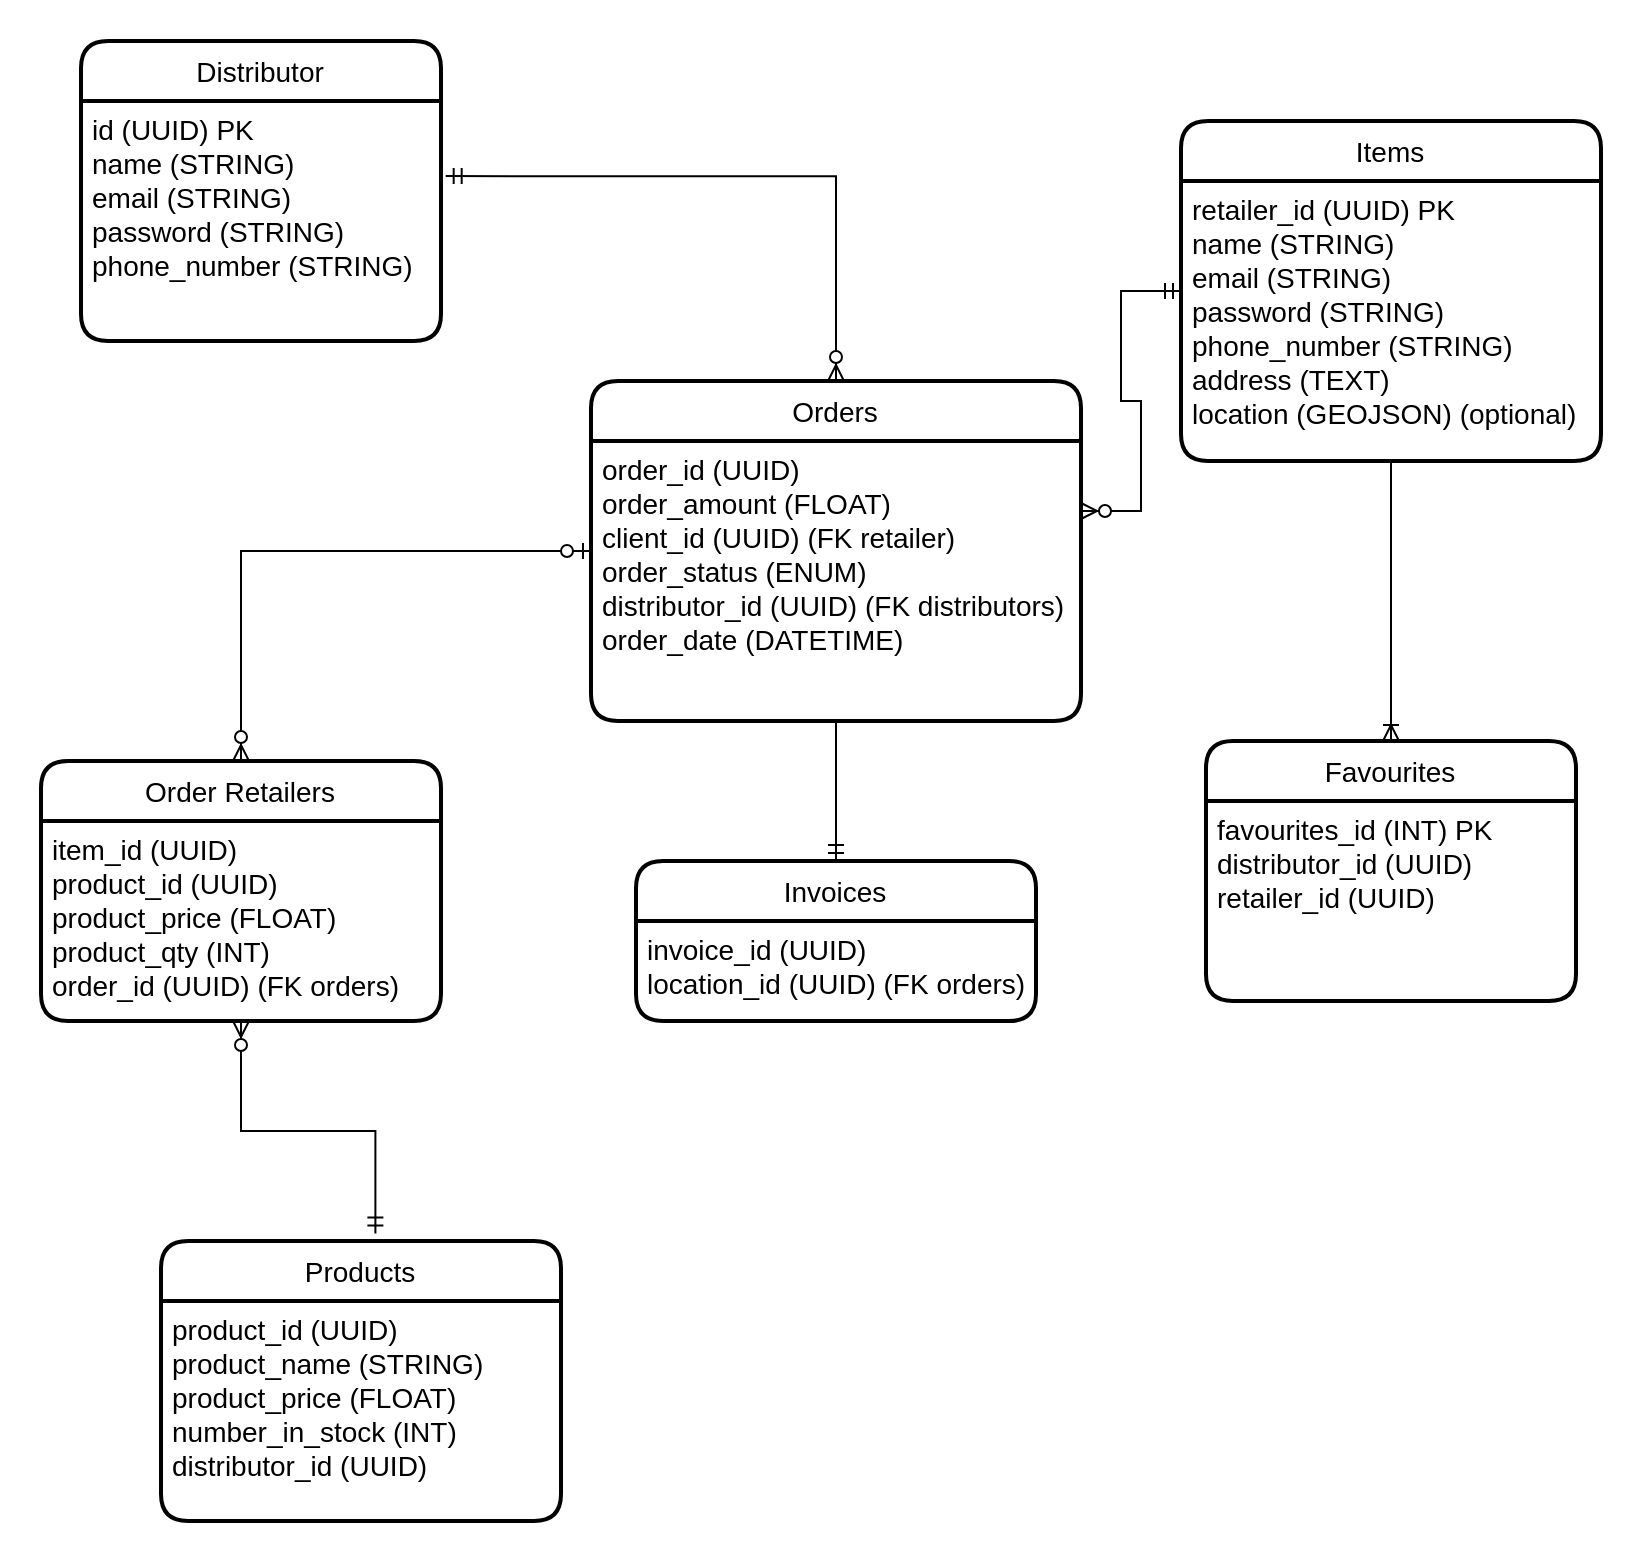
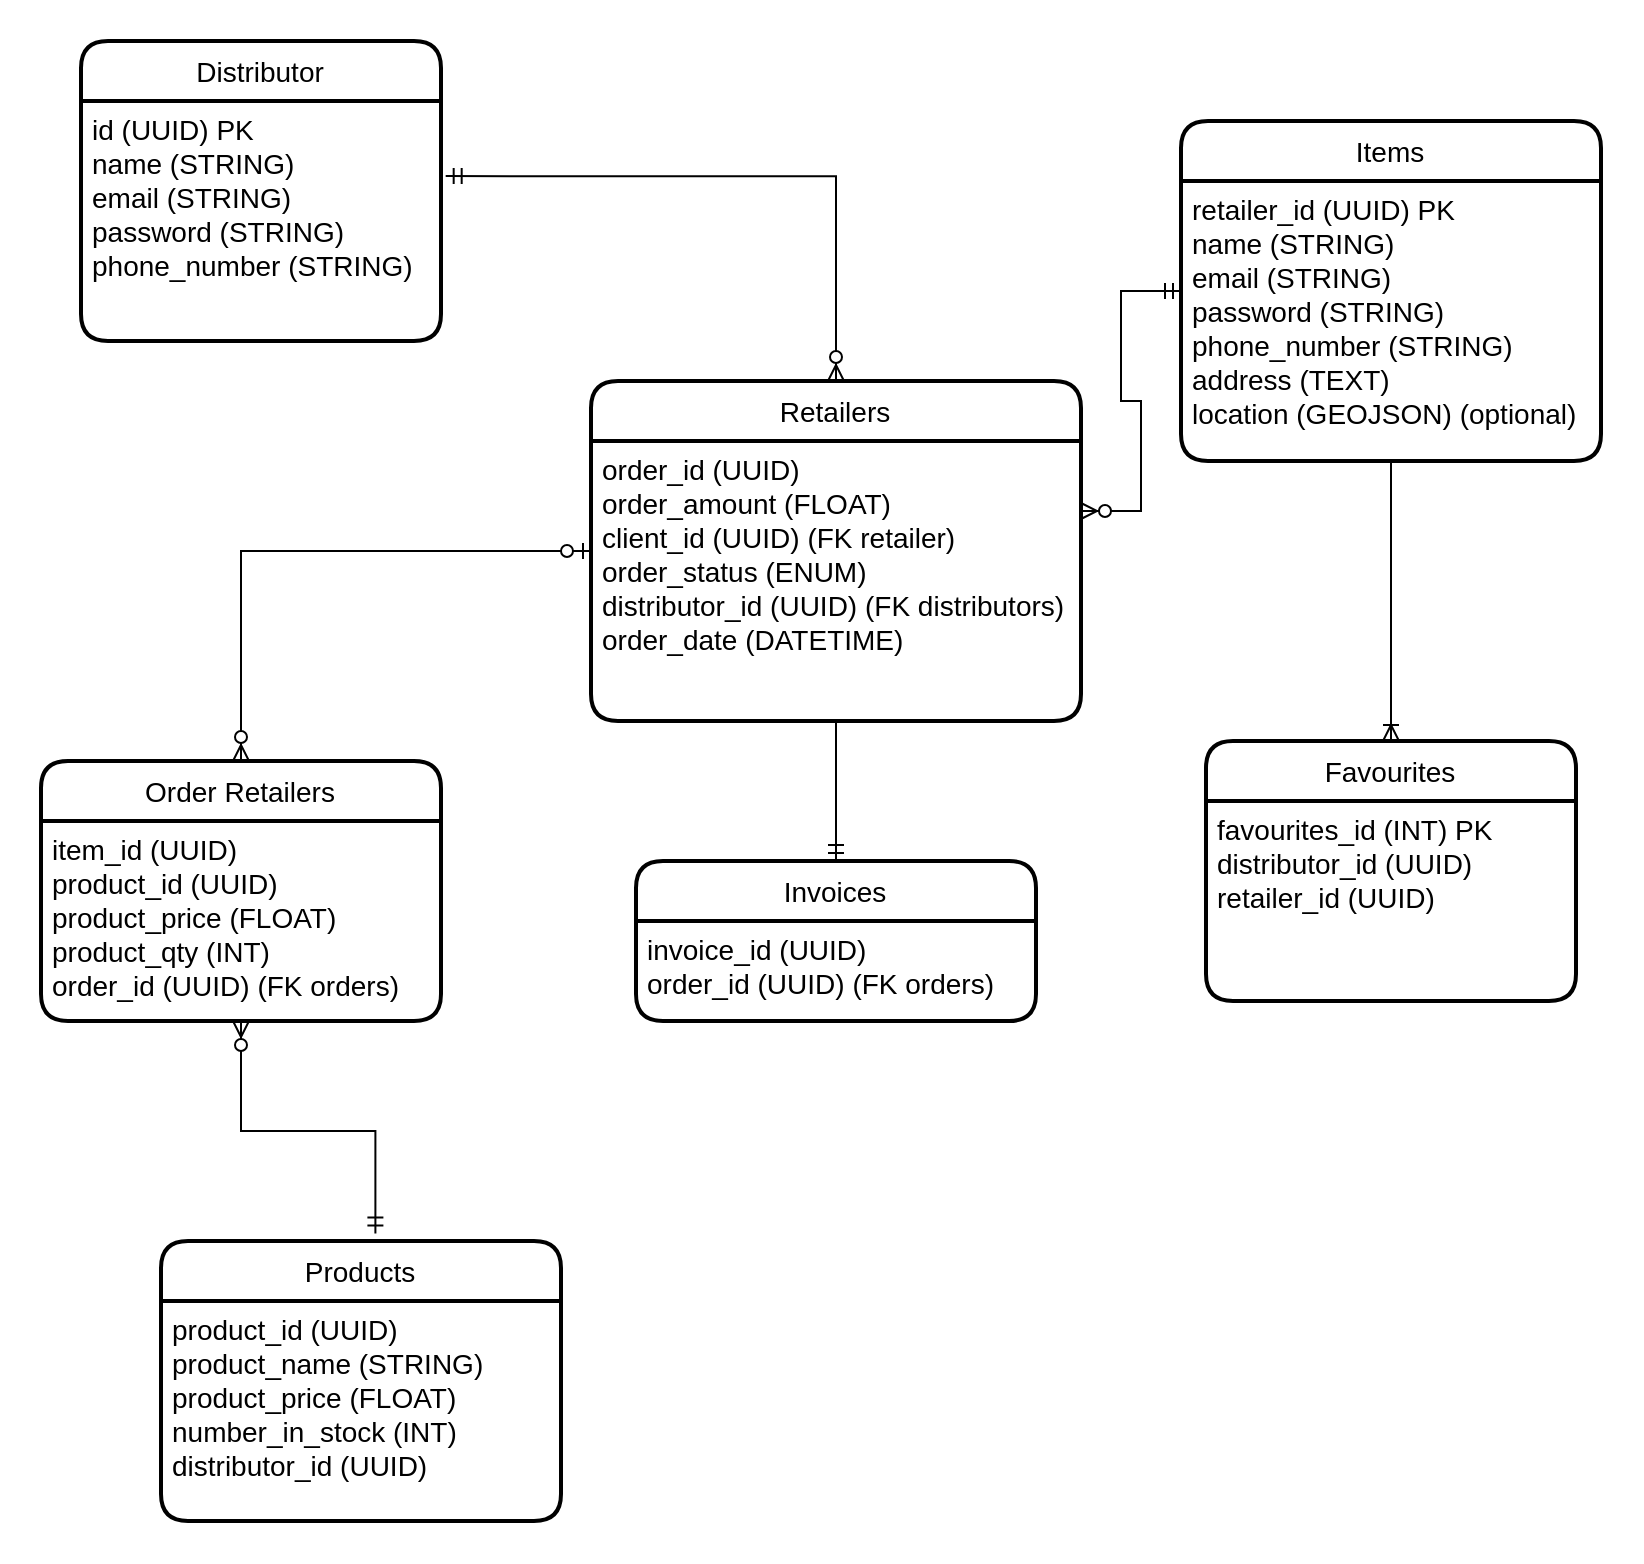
node "Orders": label "Orders" -> "Retailers"
node "invoice_id (UUID) location_id (UUID) (FK orders)": label "invoice_id (UUID) location_id (UUID) (FK orders)" -> "invoice_id (UUID) order_id (UUID) (FK orders)"
